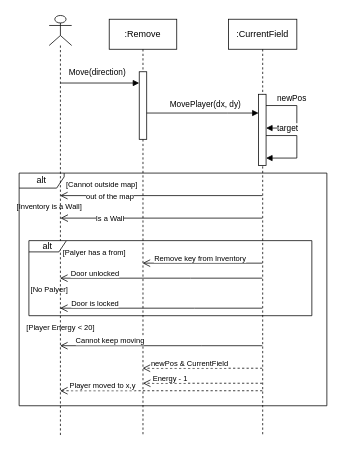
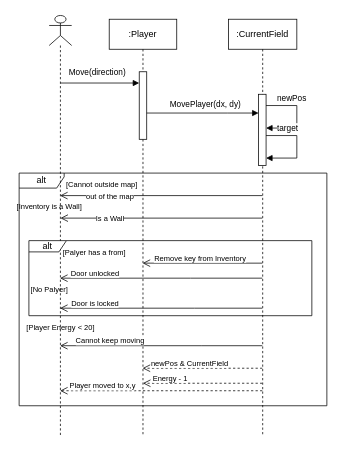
node ":Remove": label ":Remove" -> ":Player"
